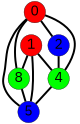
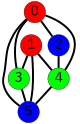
node "8": label "8" -> "3"
